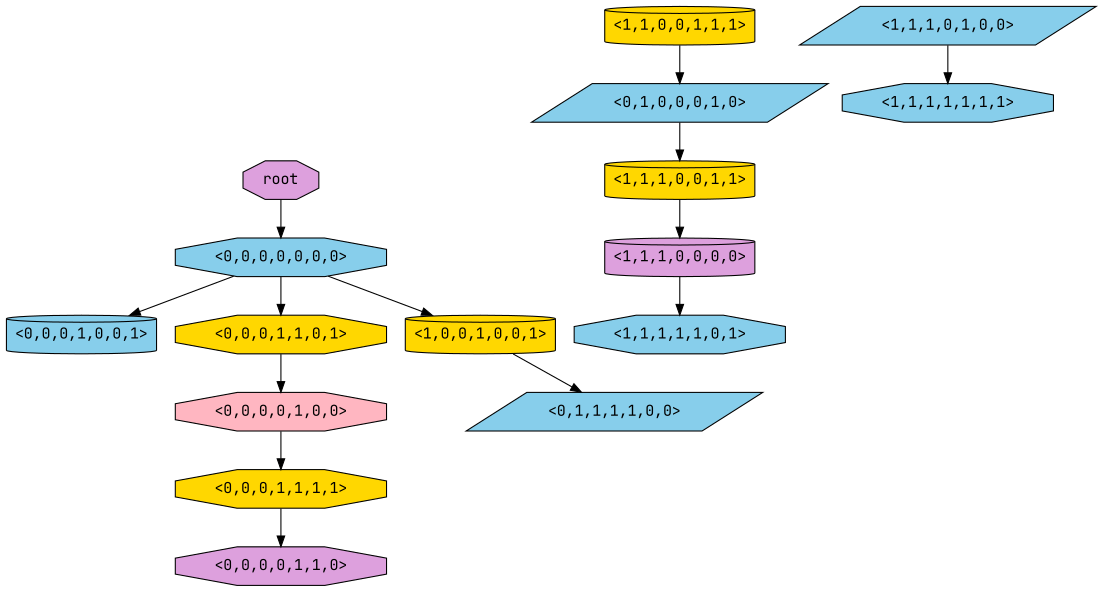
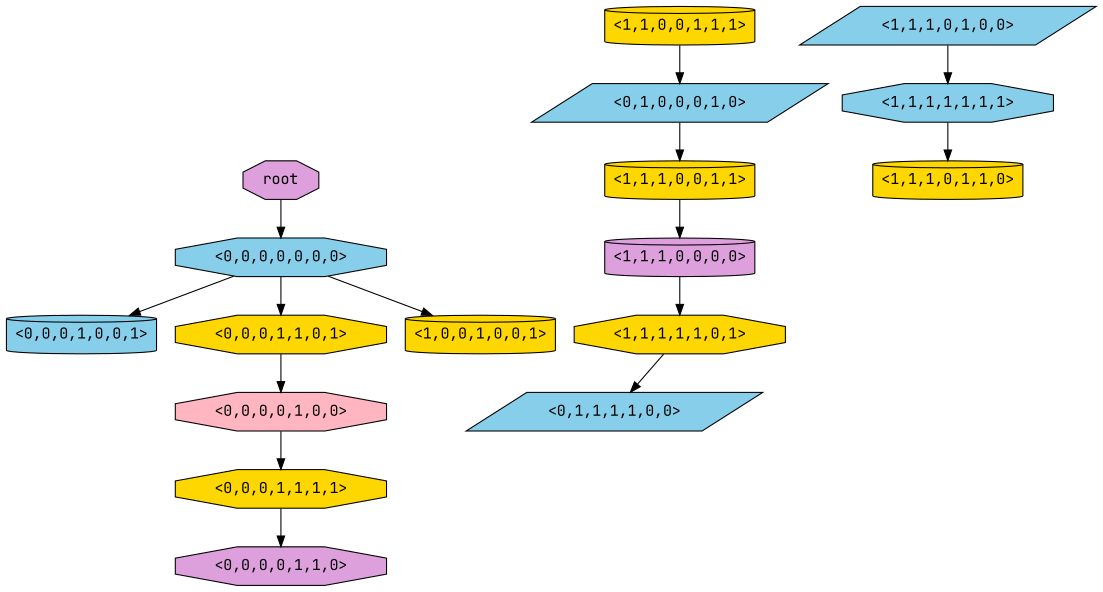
node "<1,1,1,0,1,1,0>": added
node "<1,1,1,1,1,0,1>": fillcolor skyblue -> gold
edge "<1,0,0,1,0,0,1>" -> "<0,1,1,1,1,0,0>": now "<1,1,1,1,1,0,1>" -> "<0,1,1,1,1,0,0>"
